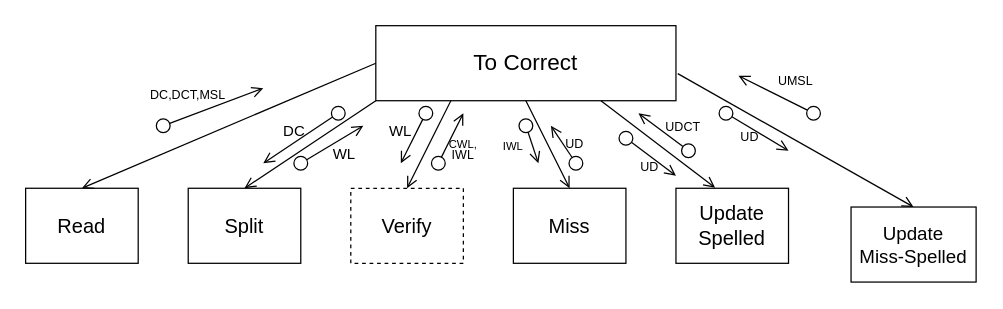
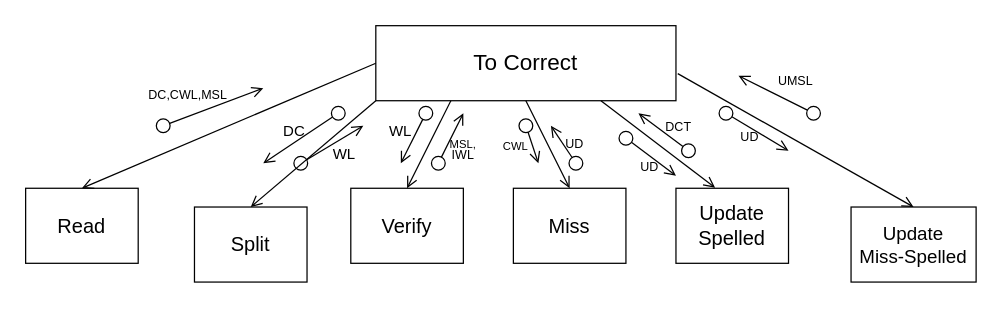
node "DC,DCT,MSL": label "DC,DCT,MSL" -> "DC,CWL,MSL"
node "UDCT": label "UDCT" -> "DCT"
node "CWL,": label "CWL," -> "MSL,"
node "IWL": label "IWL" -> "CWL"
node "Split": moved (244, 226) -> (251, 244)
node "Verify": style dashed -> solid
